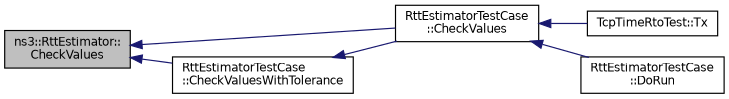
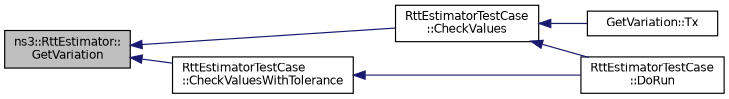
node "TcpTimeRtoTest::Tx": label "TcpTimeRtoTest::Tx" -> "GetVariation::Tx"
edge "RttEstimatorTestCase ::CheckValues" -> "RttEstimatorTestCase ::CheckValuesWithTolerance": now "RttEstimatorTestCase ::DoRun" -> "RttEstimatorTestCase ::CheckValuesWithTolerance"
node "ns3::RttEstimator:: CheckValues": label "ns3::RttEstimator:: CheckValues" -> "ns3::RttEstimator:: GetVariation"
